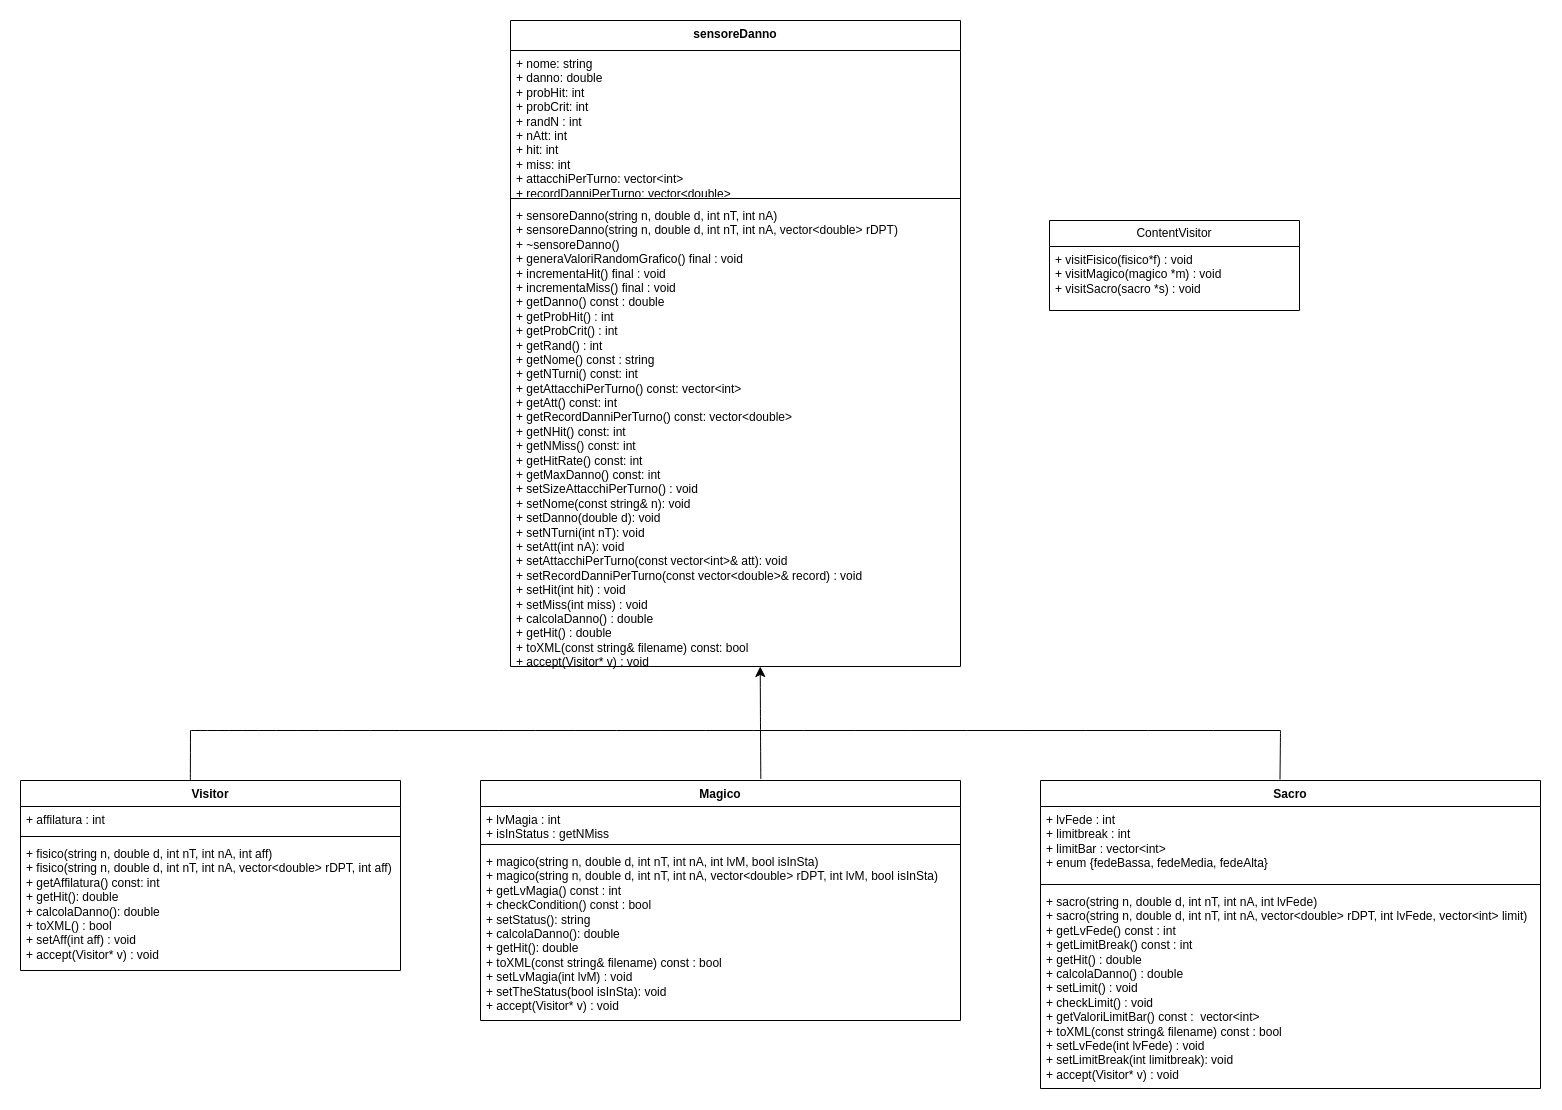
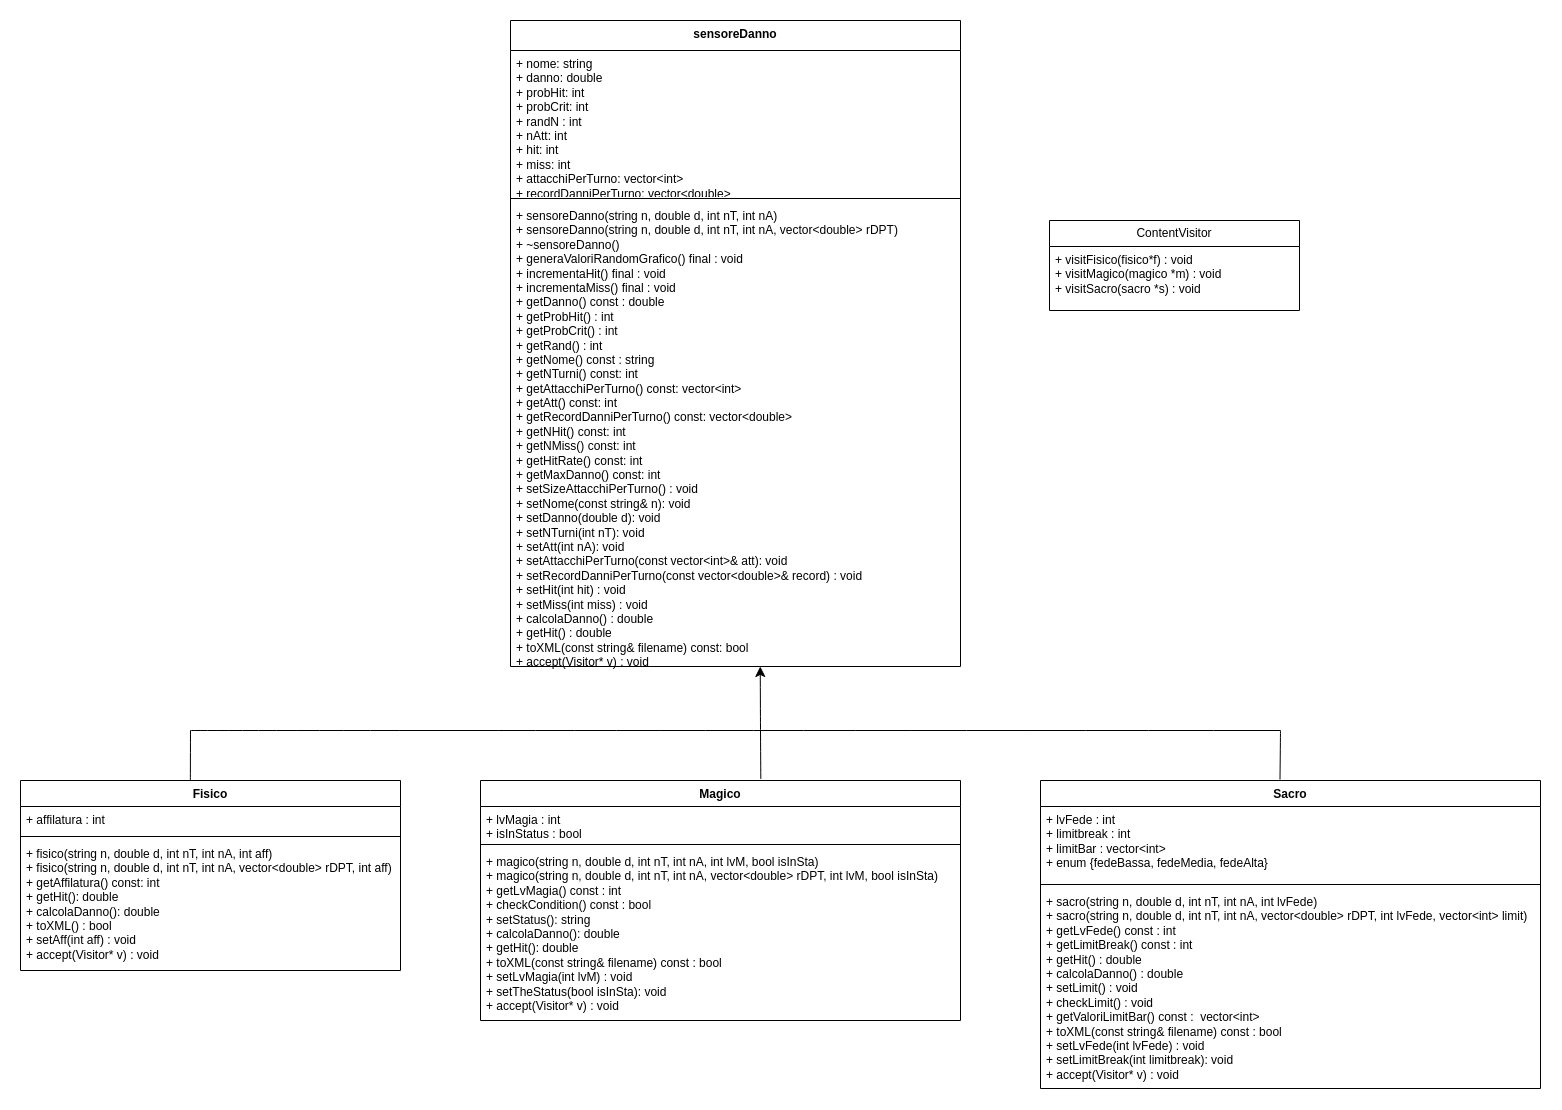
node "Visitor": label "Visitor" -> "Fisico"
node "+ lvMagia : int + isInStatus : getNMiss": label "+ lvMagia : int + isInStatus : getNMiss" -> "+ lvMagia : int + isInStatus : bool"
